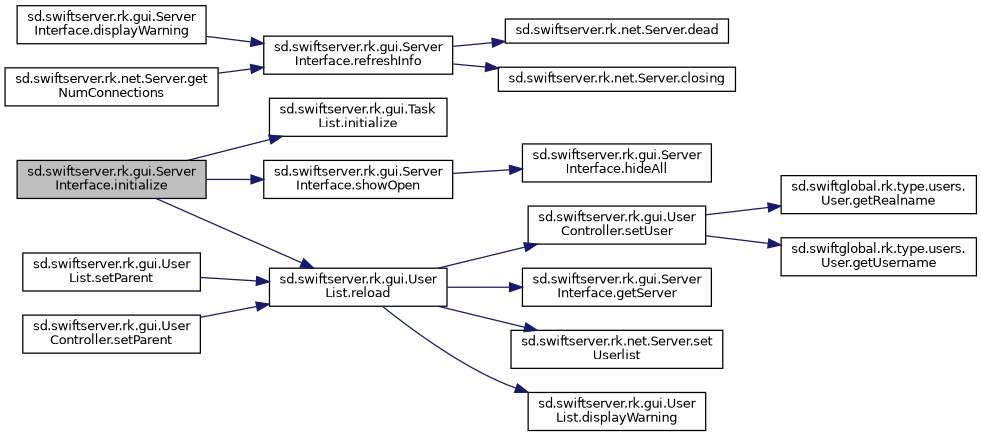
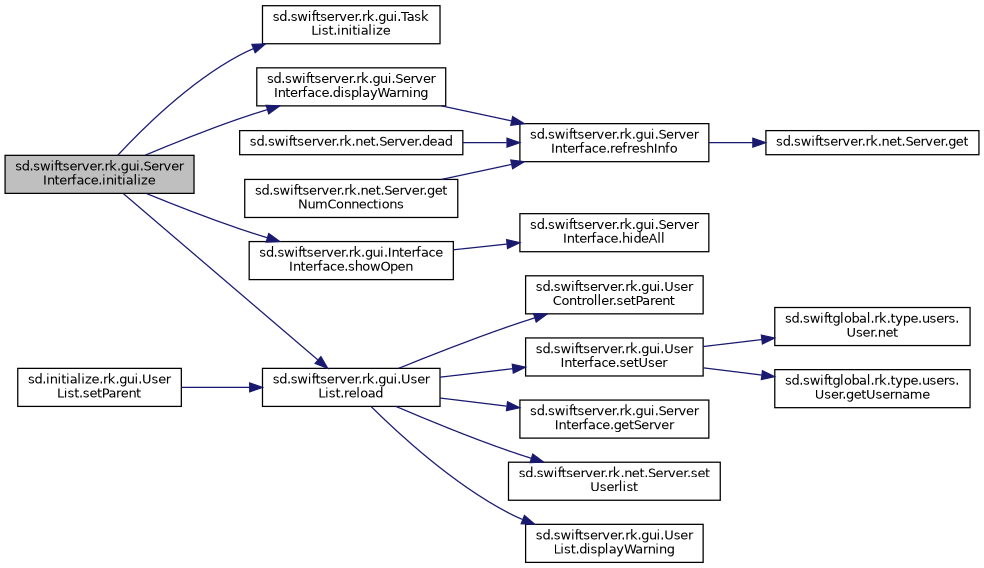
edge "sd.swiftserver.rk.gui.Server Interface.refreshInfo" -> "sd.swiftserver.rk.net.Server.dead": reversed
node "sd.swiftserver.rk.net.Server.closing": label "sd.swiftserver.rk.net.Server.closing" -> "sd.swiftserver.rk.net.Server.get"
edge "sd.swiftserver.rk.gui.Server Interface.initialize" -> "sd.swiftserver.rk.gui.Server Interface.displayWarning": added
node "sd.swiftserver.rk.gui.Server Interface.showOpen": label "sd.swiftserver.rk.gui.Server Interface.showOpen" -> "sd.swiftserver.rk.gui.Interface Interface.showOpen"
node "sd.swiftglobal.rk.type.users. User.getRealname": label "sd.swiftglobal.rk.type.users. User.getRealname" -> "sd.swiftglobal.rk.type.users. User.net"
node "sd.swiftserver.rk.gui.User Controller.setUser": label "sd.swiftserver.rk.gui.User Controller.setUser" -> "sd.swiftserver.rk.gui.User Interface.setUser"
node "sd.swiftserver.rk.gui.User List.setParent": label "sd.swiftserver.rk.gui.User List.setParent" -> "sd.initialize.rk.gui.User List.setParent"
edge "sd.swiftserver.rk.gui.User Controller.setParent" -> "sd.swiftserver.rk.gui.User List.reload": reversed
